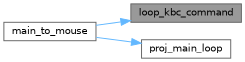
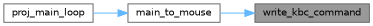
node "loop_kbc_command": label "loop_kbc_command" -> "write_kbc_command"
edge "main_to_mouse" -> "proj_main_loop": reversed
